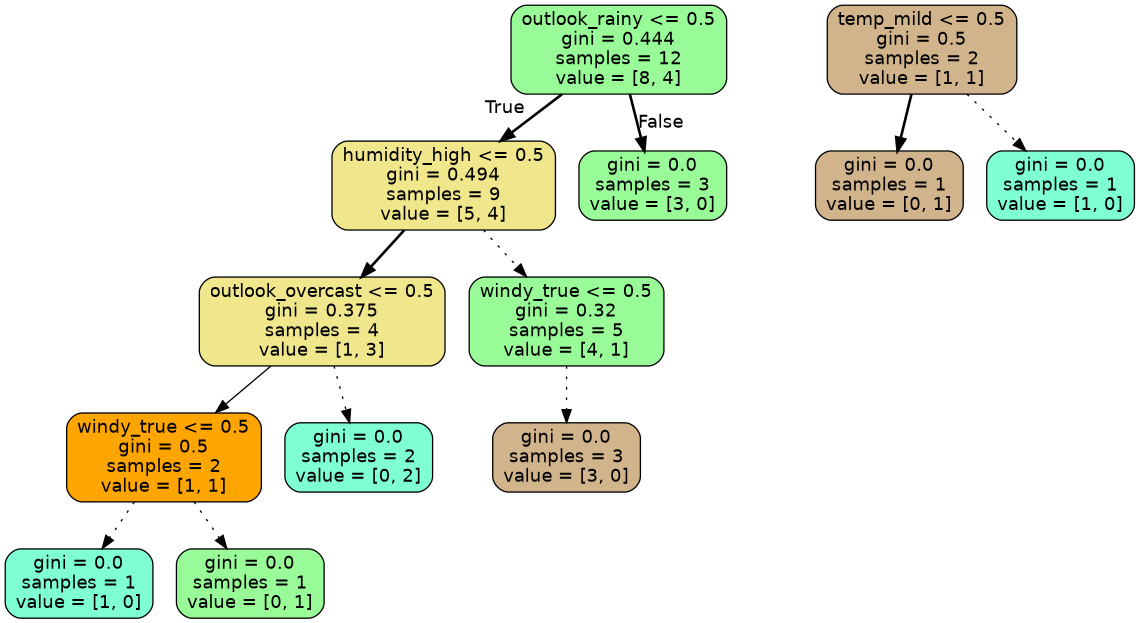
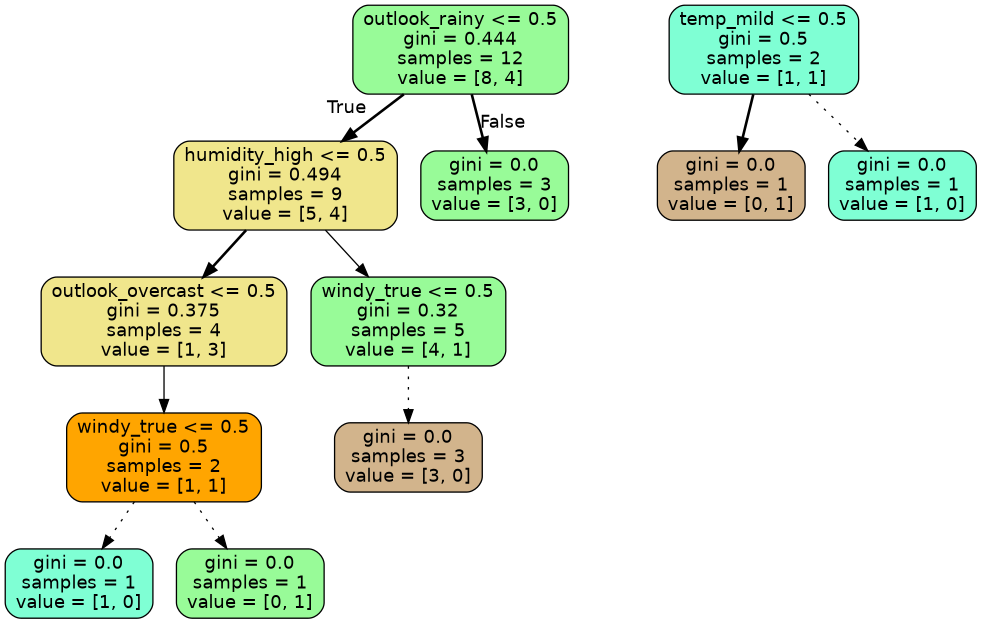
node "temp_mild <= 0.5 gini = 0.5 samples = 2 value = [1, 1]": fillcolor tan -> aquamarine
edge "humidity_high <= 0.5 gini = 0.494 samples = 9 value = [5, 4]" -> "windy_true <= 0.5 gini = 0.32 samples = 5 value = [4, 1]": style dotted -> solid
node "gini = 0.0 samples = 2 value = [0, 2]": removed
